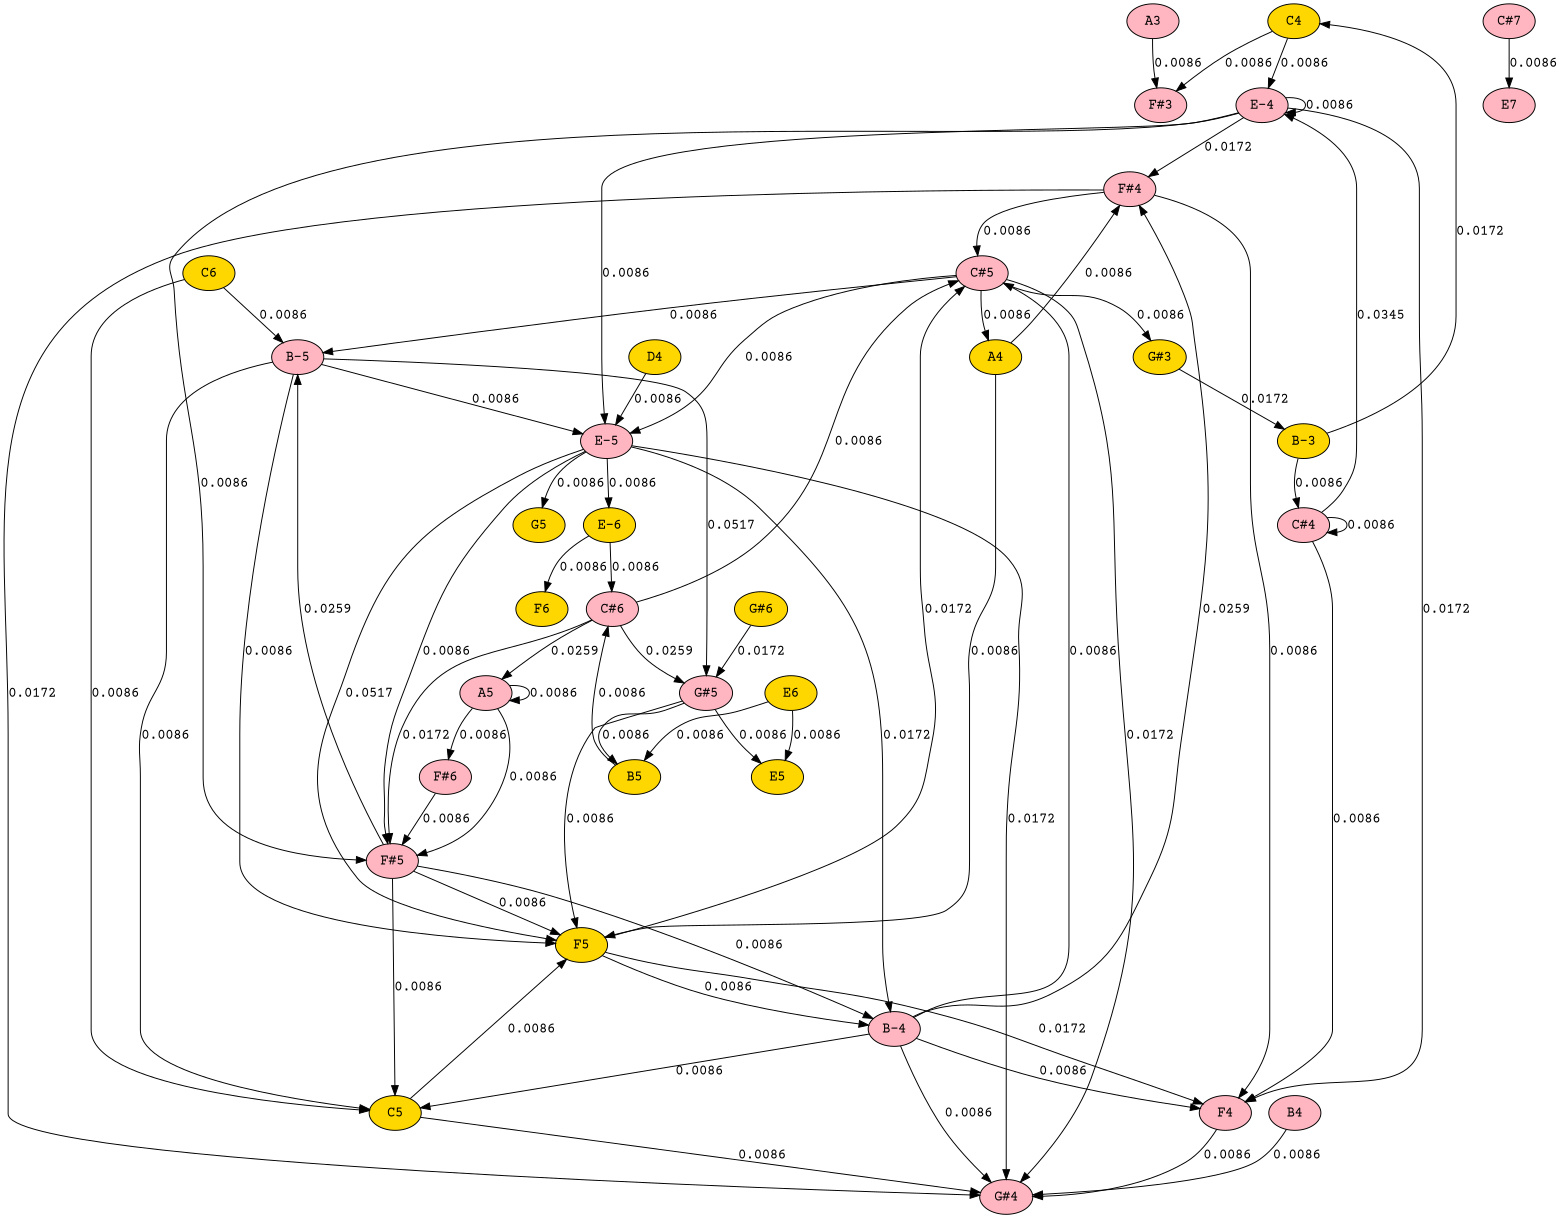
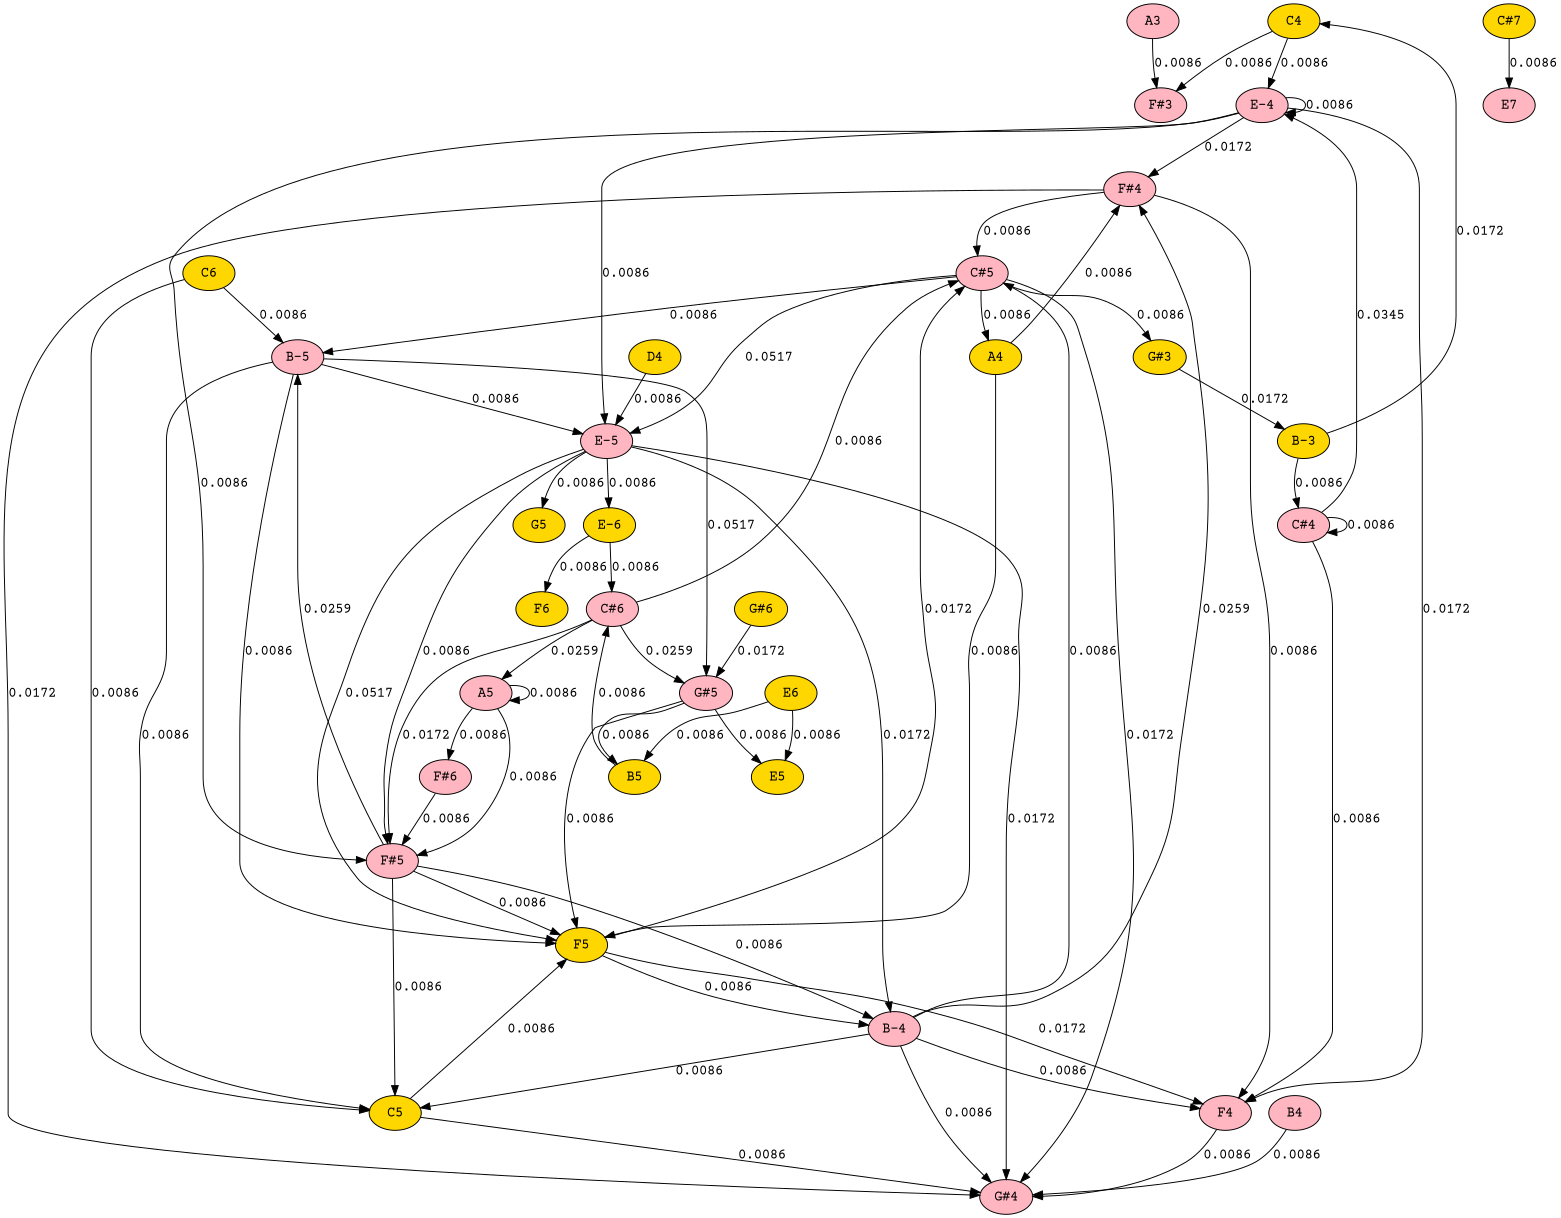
node "C#7": fillcolor lightpink -> gold
edge "C#5" -- "E-5": label "0.0086" -> "0.0517"
